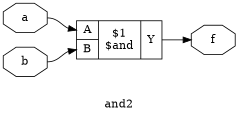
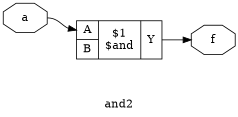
node "b": removed
